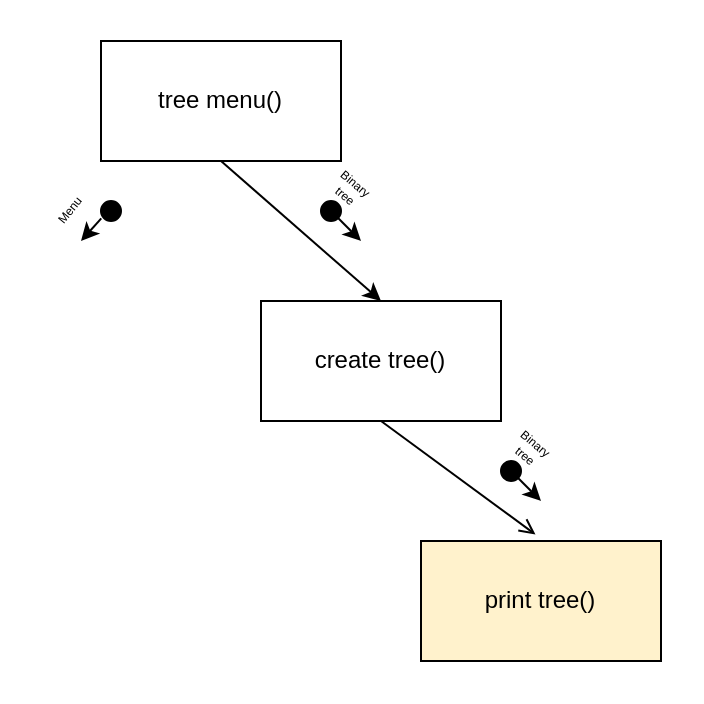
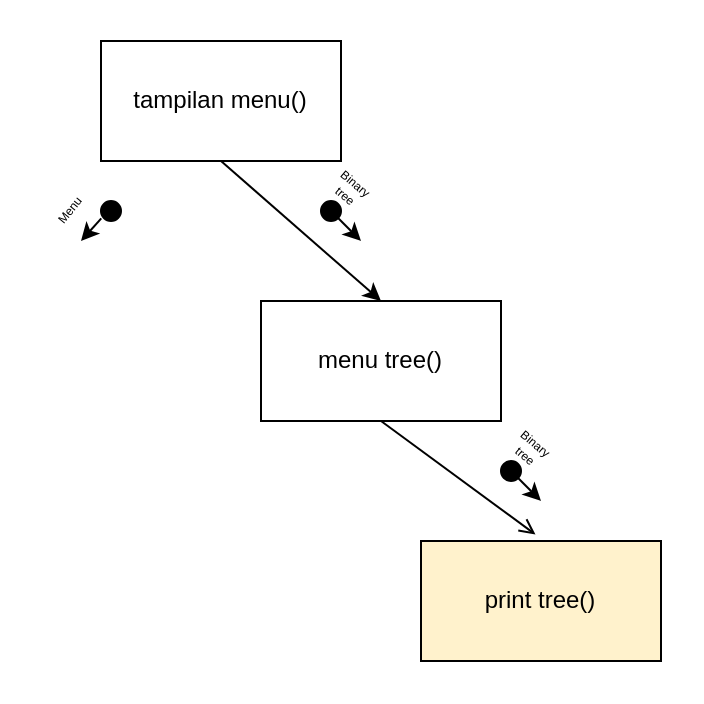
node "tree menu()": label "tree menu()" -> "tampilan menu()"
node "create tree()": label "create tree()" -> "menu tree()"
